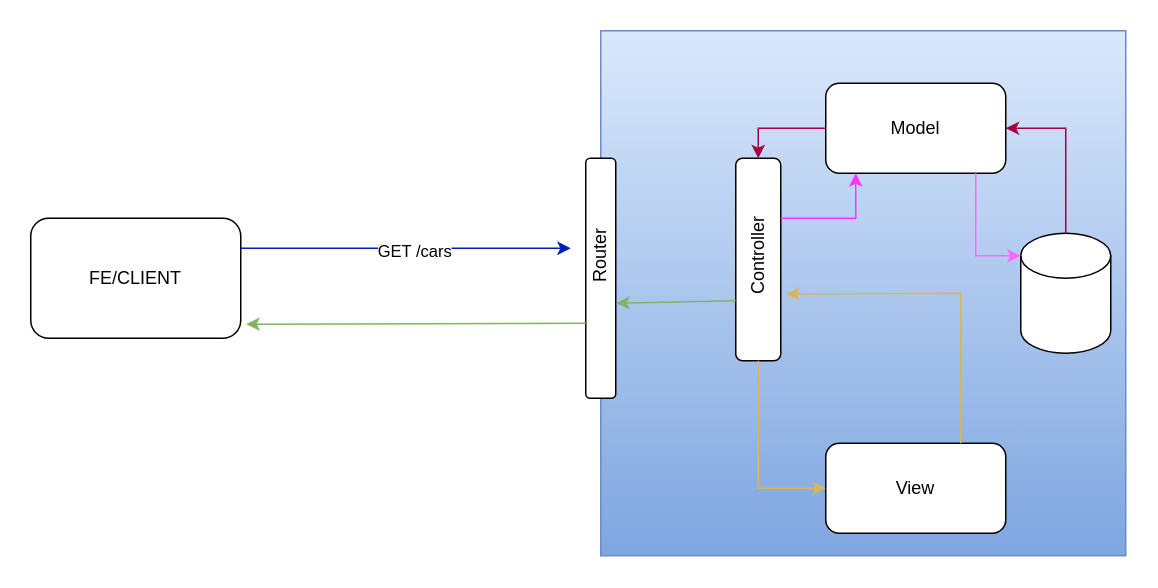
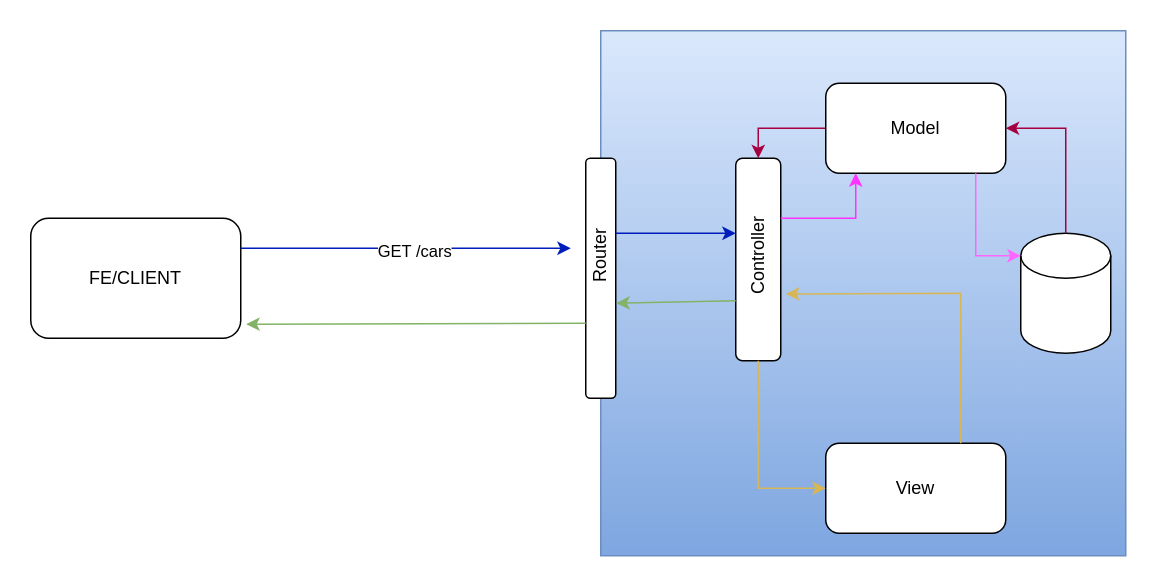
edge "Router" -> "Controller": added
